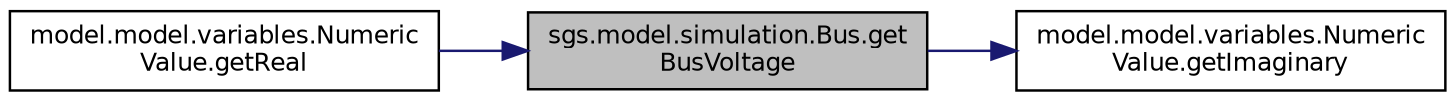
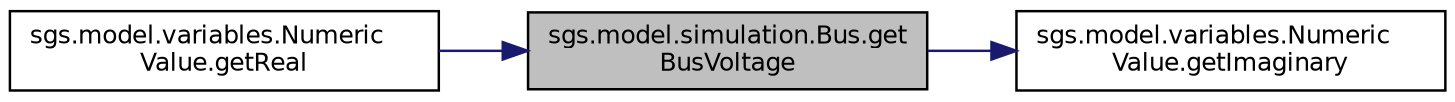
node "model.model.variables.Numeric Value.getReal": label "model.model.variables.Numeric Value.getReal" -> "sgs.model.variables.Numeric Value.getReal"
node "model.model.variables.Numeric Value.getImaginary": label "model.model.variables.Numeric Value.getImaginary" -> "sgs.model.variables.Numeric Value.getImaginary"
